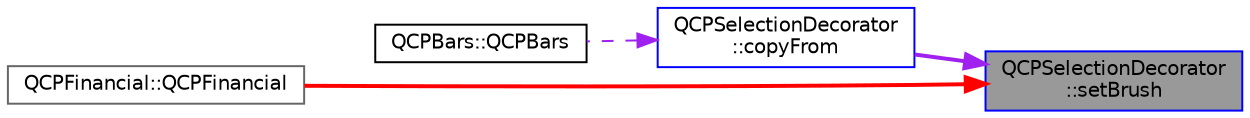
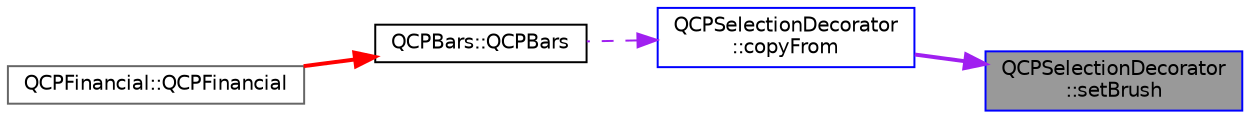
edge "QCPFinancial::QCPFinancial" -> "QCPSelectionDecorator ::setBrush": now "QCPFinancial::QCPFinancial" -> "QCPBars::QCPBars"
